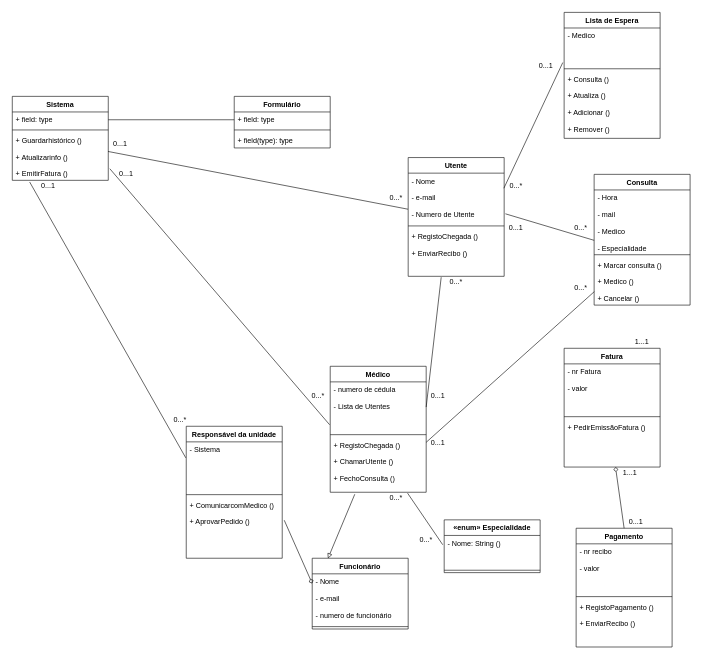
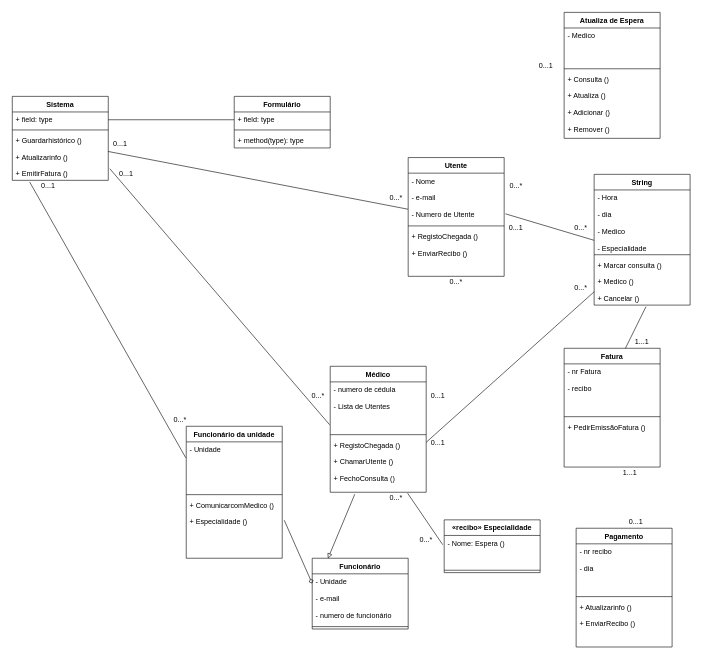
node "Lista de Espera": label "Lista de Espera" -> "Atualiza de Espera"
edge "- Medico" -- "- Nome - e-mail - Numero de Utente": removed
node "+ field(type): type": label "+ field(type): type" -> "+ method(type): type"
node "Consulta": label "Consulta" -> "String"
node "- Hora - mail - Medico - Especialidade": label "- Hora - mail - Medico - Especialidade" -> "- Hora - dia - Medico - Especialidade"
edge "+ Marcar consulta () + Medico () + Cancelar ()" -- "Fatura": added
edge "+ RegistoChegada () + EnviarRecibo ()" -- "- numero de cédula - Lista de Utentes": removed
node "- nr Fatura - valor": label "- nr Fatura - valor" -> "- nr Fatura - recibo"
node "Responsável da unidade": label "Responsável da unidade" -> "Funcionário da unidade"
node "- Sistema": label "- Sistema" -> "- Unidade"
edge "Pagamento" -> "+ PedirEmissãoFatura ()": removed
node "+ ComunicarcomMedico () + AprovarPedido ()": label "+ ComunicarcomMedico () + AprovarPedido ()" -> "+ ComunicarcomMedico () + Especialidade ()"
node "«enum» Especialidade": label "«enum» Especialidade" -> "«recibo» Especialidade"
node "- Nome: String ()": label "- Nome: String ()" -> "- Nome: Espera ()"
node "- nr recibo - valor": label "- nr recibo - valor" -> "- nr recibo - dia"
node "- Nome - e-mail - numero de funcionário": label "- Nome - e-mail - numero de funcionário" -> "- Unidade - e-mail - numero de funcionário"
node "+ RegistoPagamento () + EnviarRecibo ()": label "+ RegistoPagamento () + EnviarRecibo ()" -> "+ Atualizarinfo () + EnviarRecibo ()"
